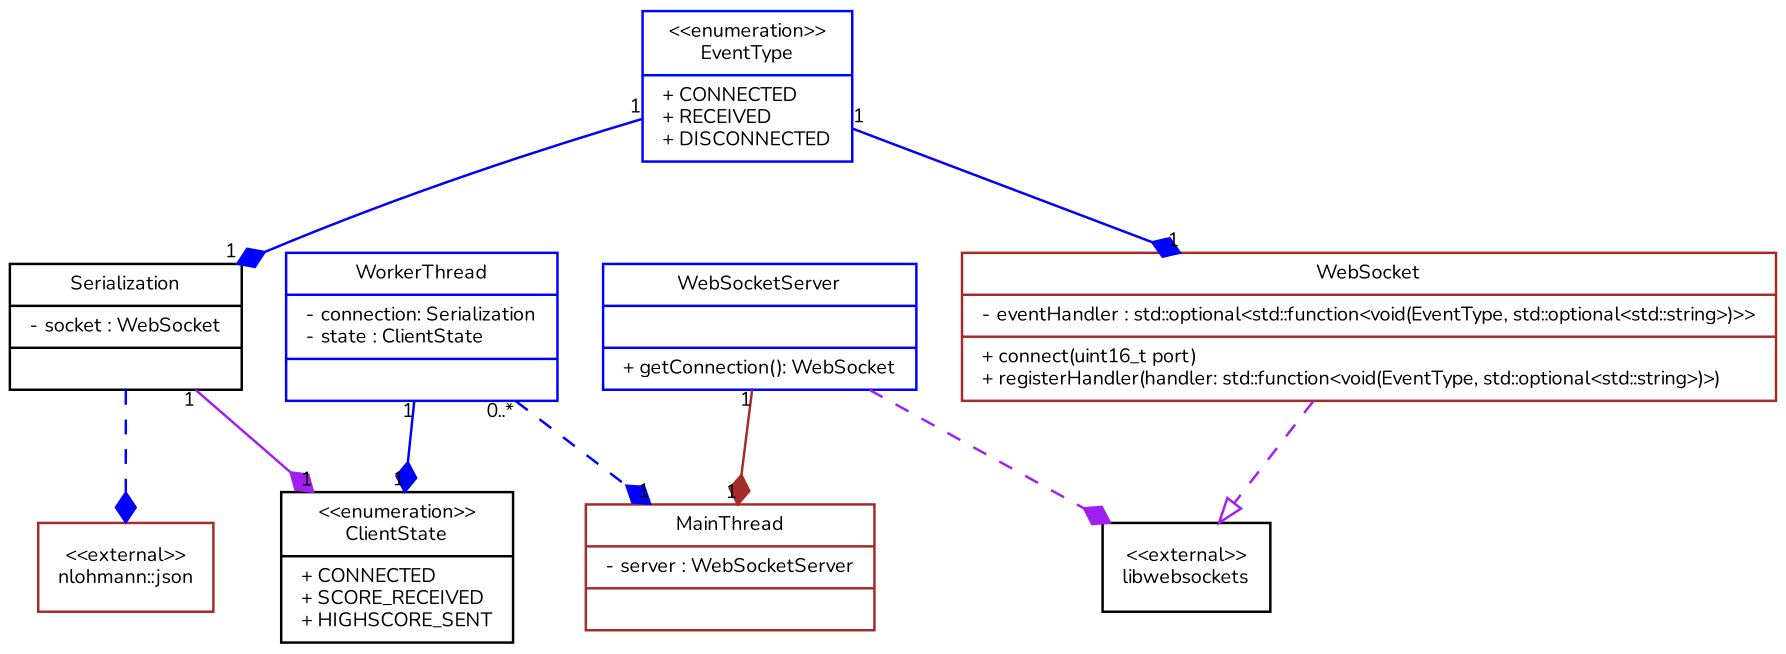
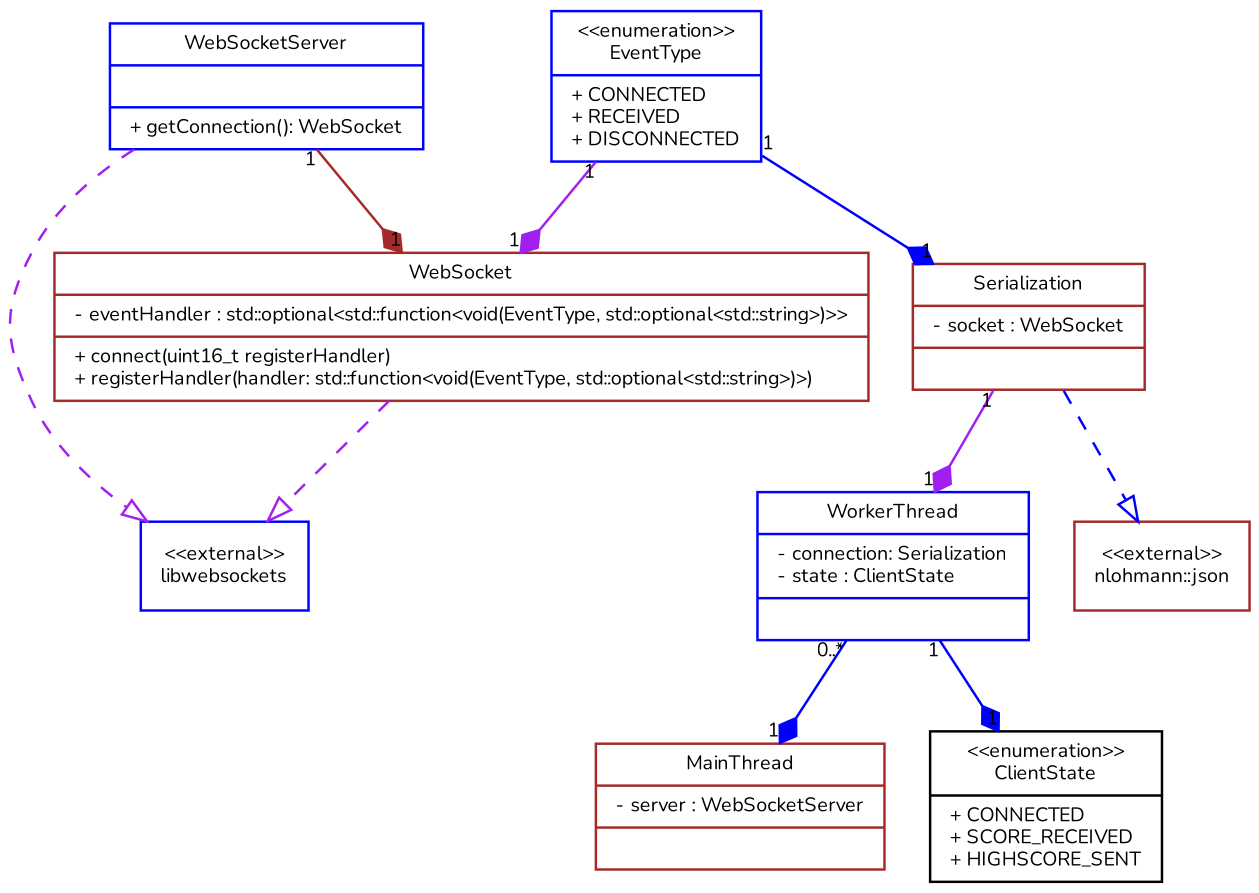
edge "EventType" -> "WebSocket": color blue -> purple
node "Serialization": color black -> brown
node "WebSocket": text "+ connect(uint16_t port)" -> "+ connect(uint16_t registerHandler)"
edge "Serialization" -> "ClientState": now "Serialization" -> "WorkerThread"
edge "WebSocketServer" -> "MainThread": now "WebSocketServer" -> "WebSocket"
edge "Serialization" -> "nlohmann::json": arrowhead diamond -> onormal
edge "WorkerThread" -> "MainThread": style dashed -> solid
edge "WebSocketServer" -> "libwebsockets": arrowhead diamond -> onormal
node "libwebsockets": color black -> blue
